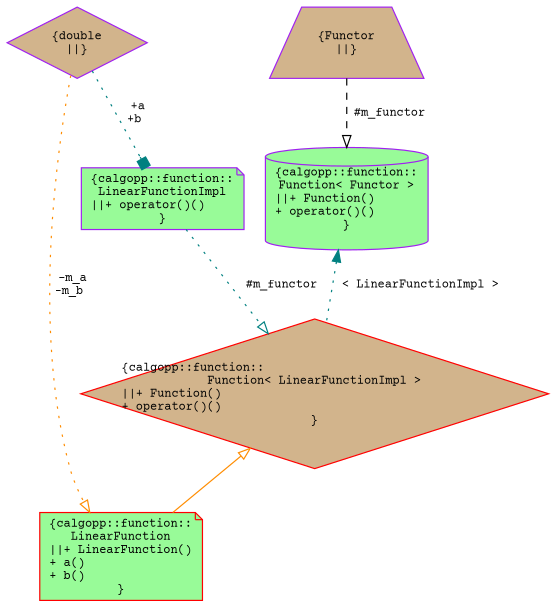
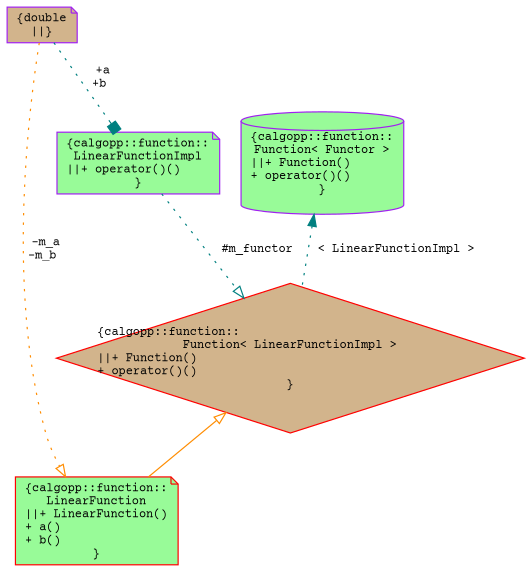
node "{double ||}": shape diamond -> note
node "{Functor ||}": removed
